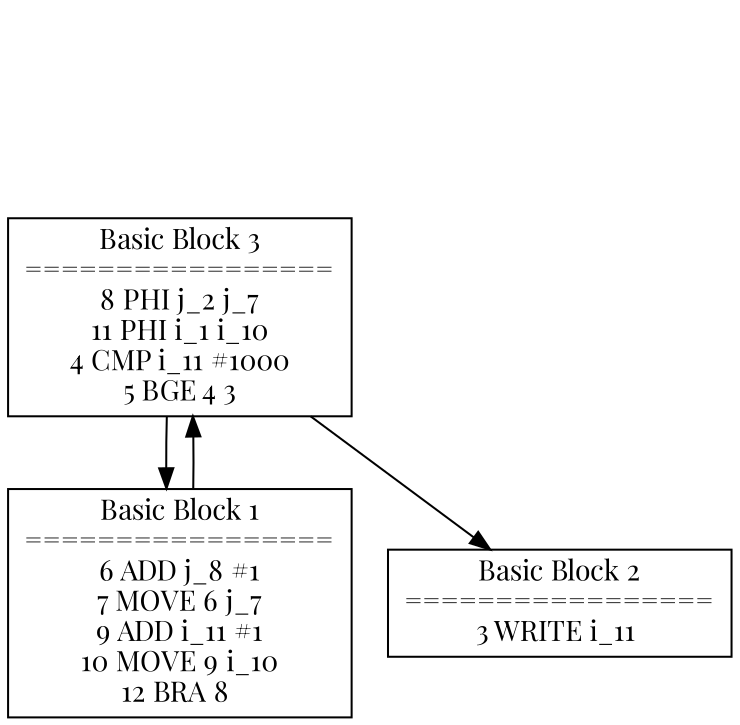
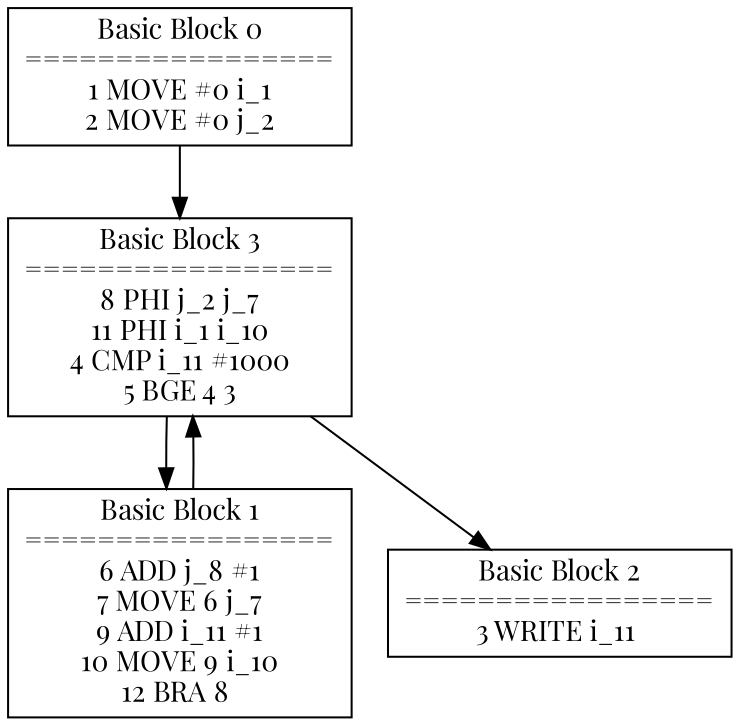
node "Basic Block 0 ================= 1 MOVE #0 i_1 2 MOVE #0 j_2": added
